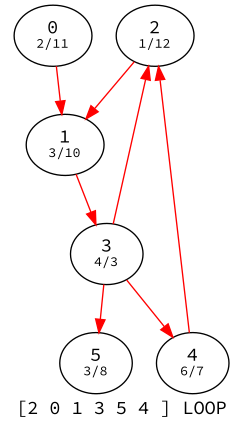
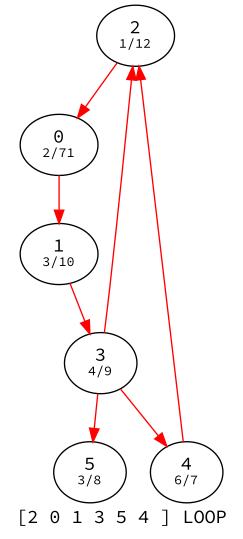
node "0": text "2/11" -> "2/71"
edge "2" -> "1": now "2" -> "0"
node "3": text "4/3" -> "4/9"
